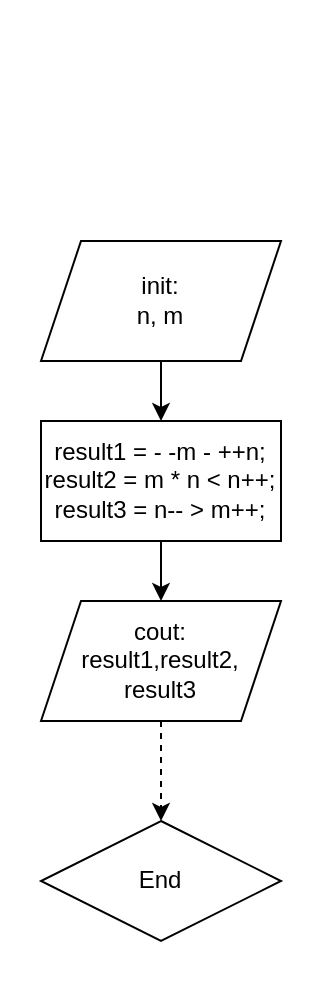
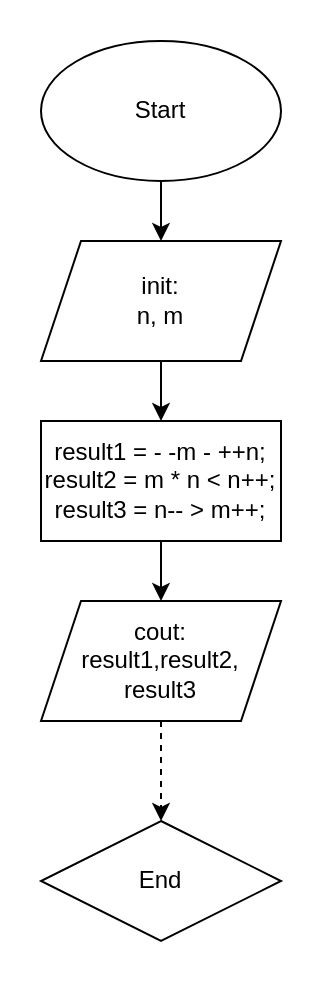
node "Start": added
edge "Start" -> "init: n, m": added
